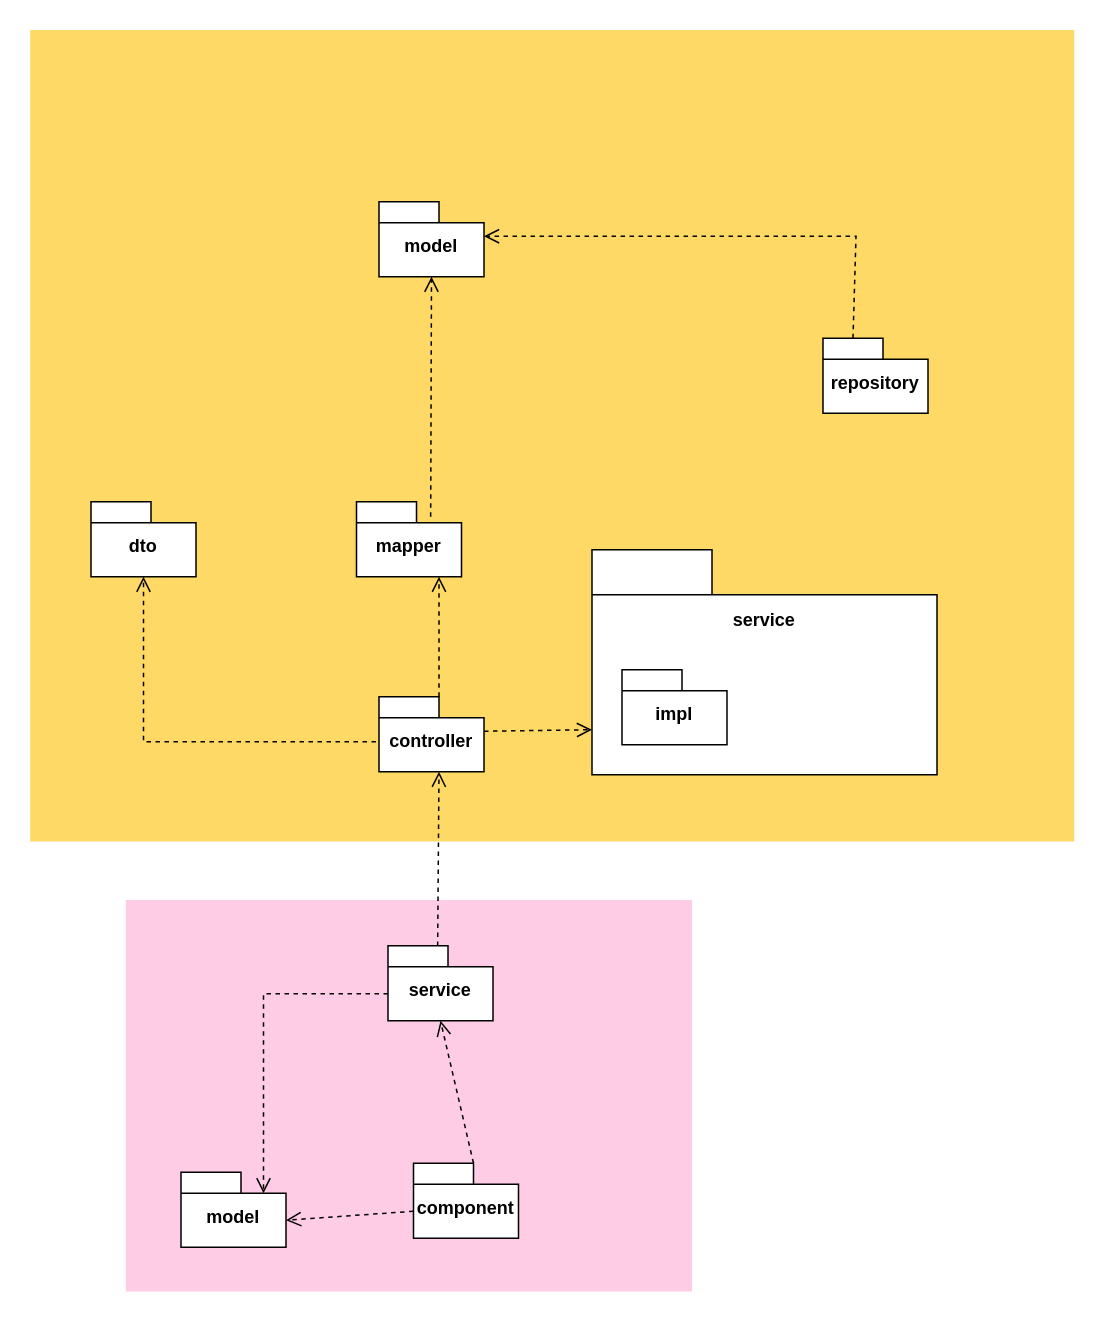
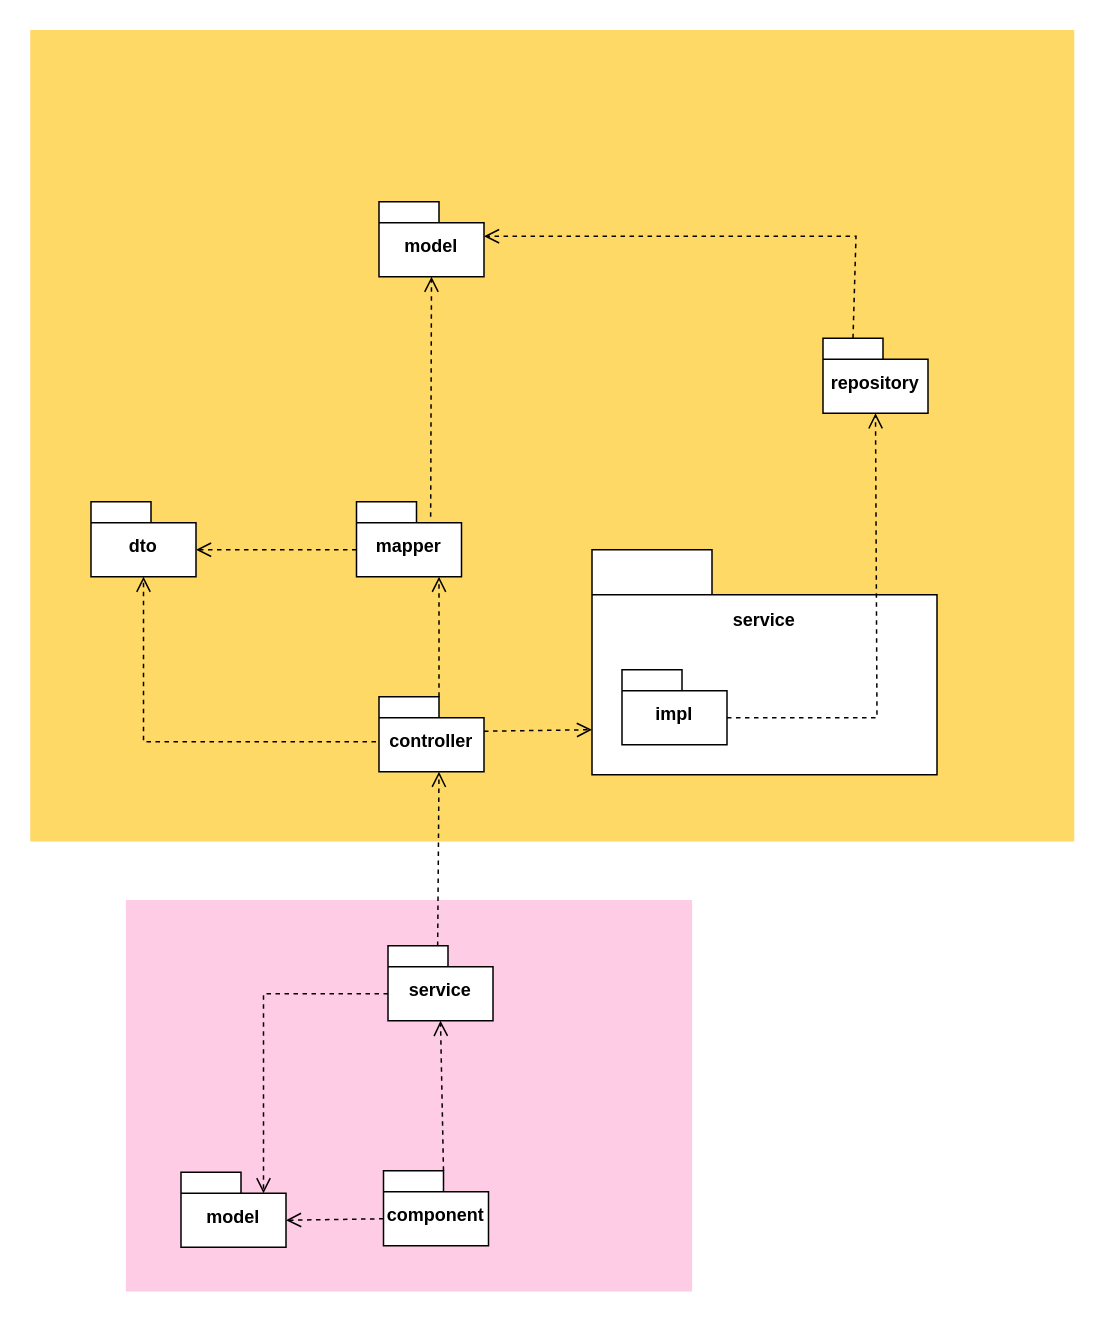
edge "mapper" -> "dto": added
edge "impl" -> "repository": added
node "component": moved (466, 1201) -> (436, 1208)
